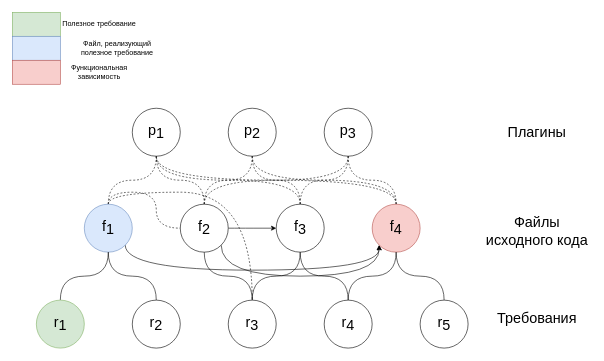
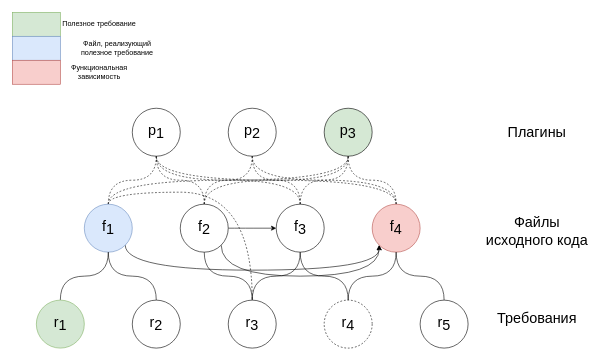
node "p3": fillcolor #ffffff -> #d5e8d4
edge "f1" -- "f2": now "f1" -- "p3"
node "r4": style solid -> dashed
